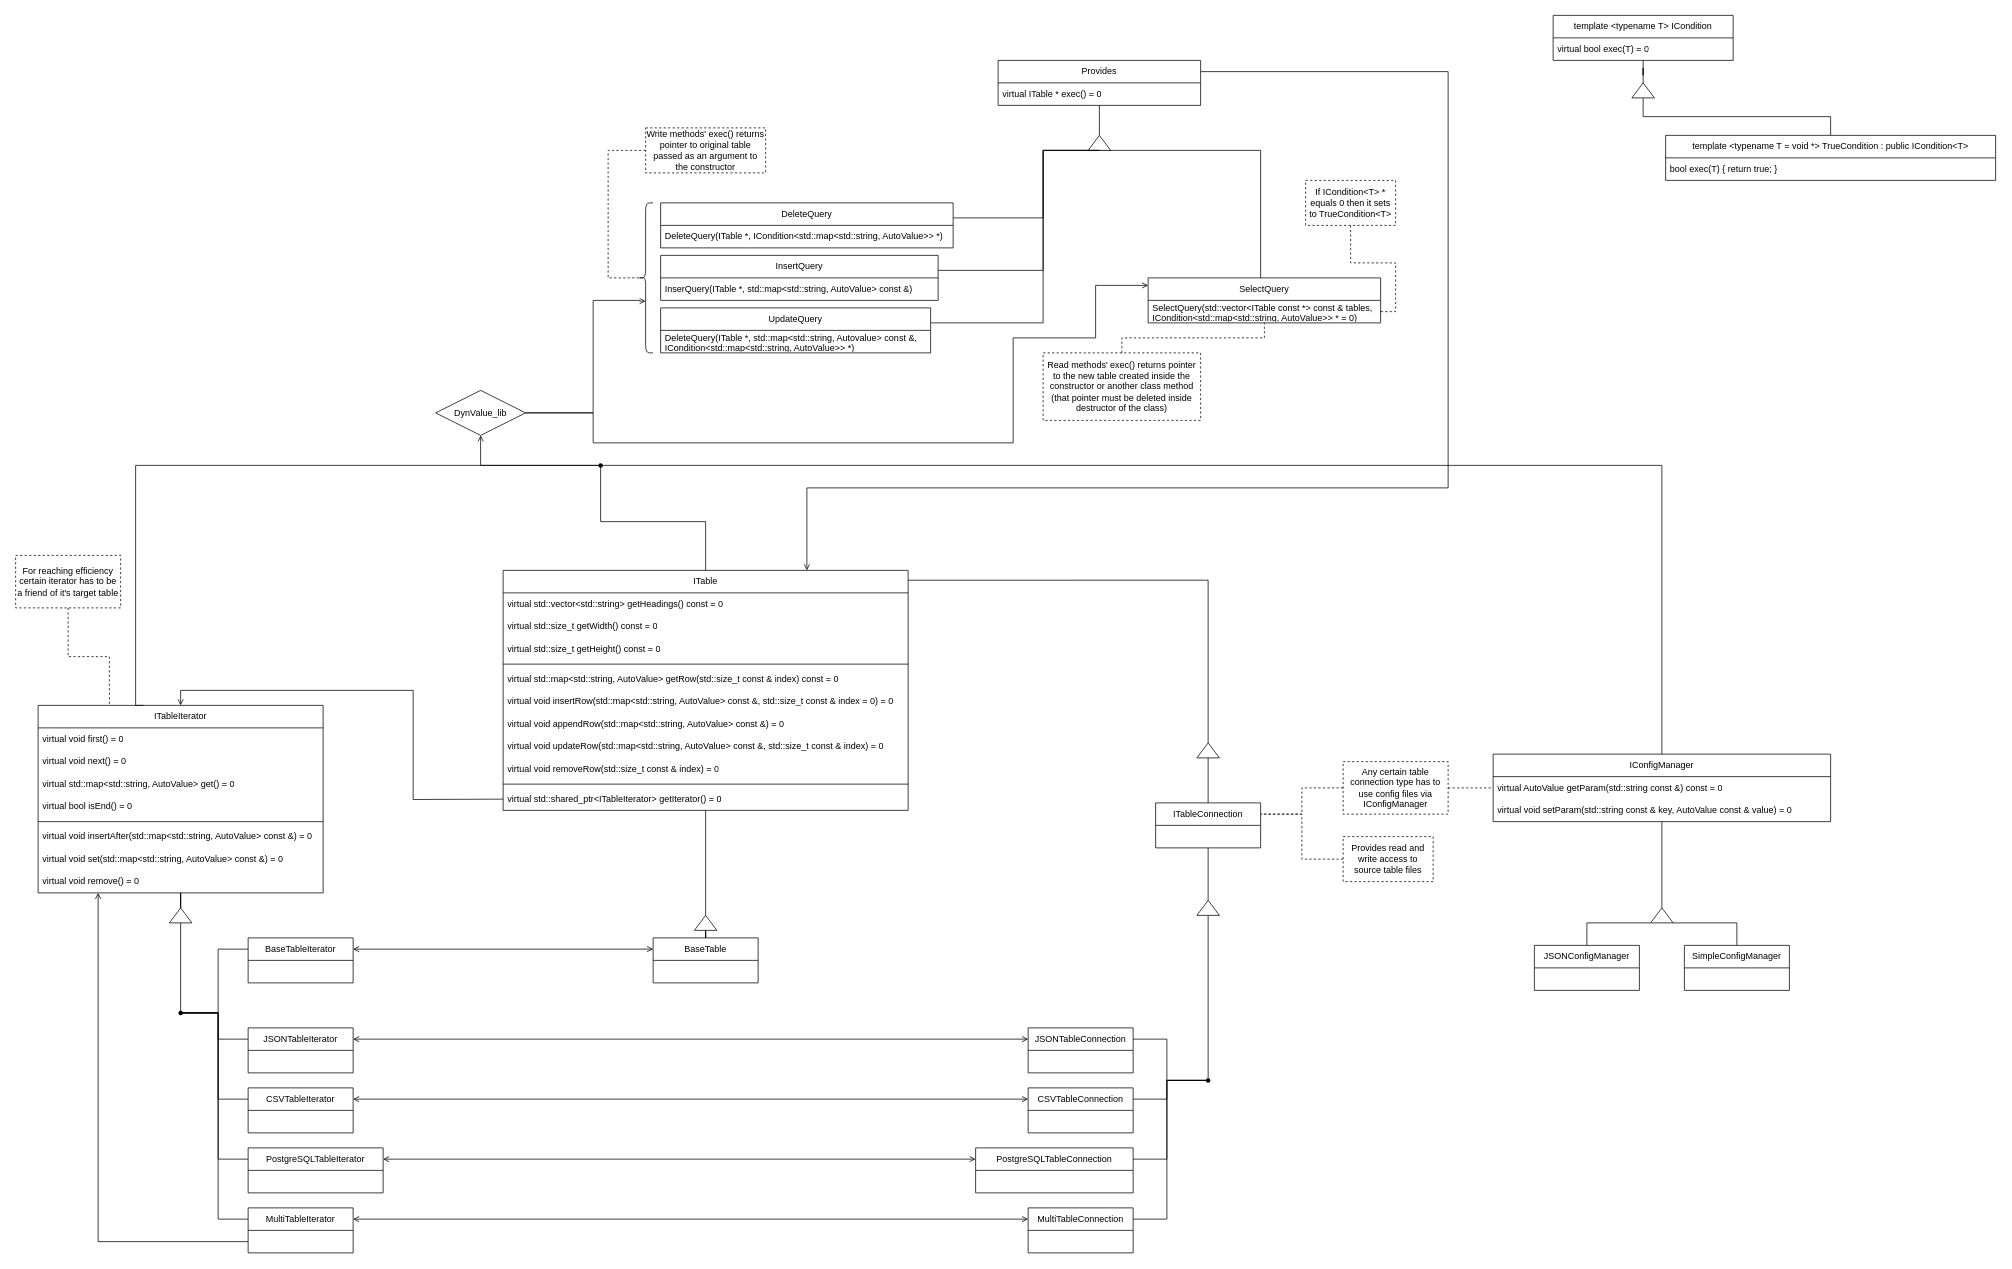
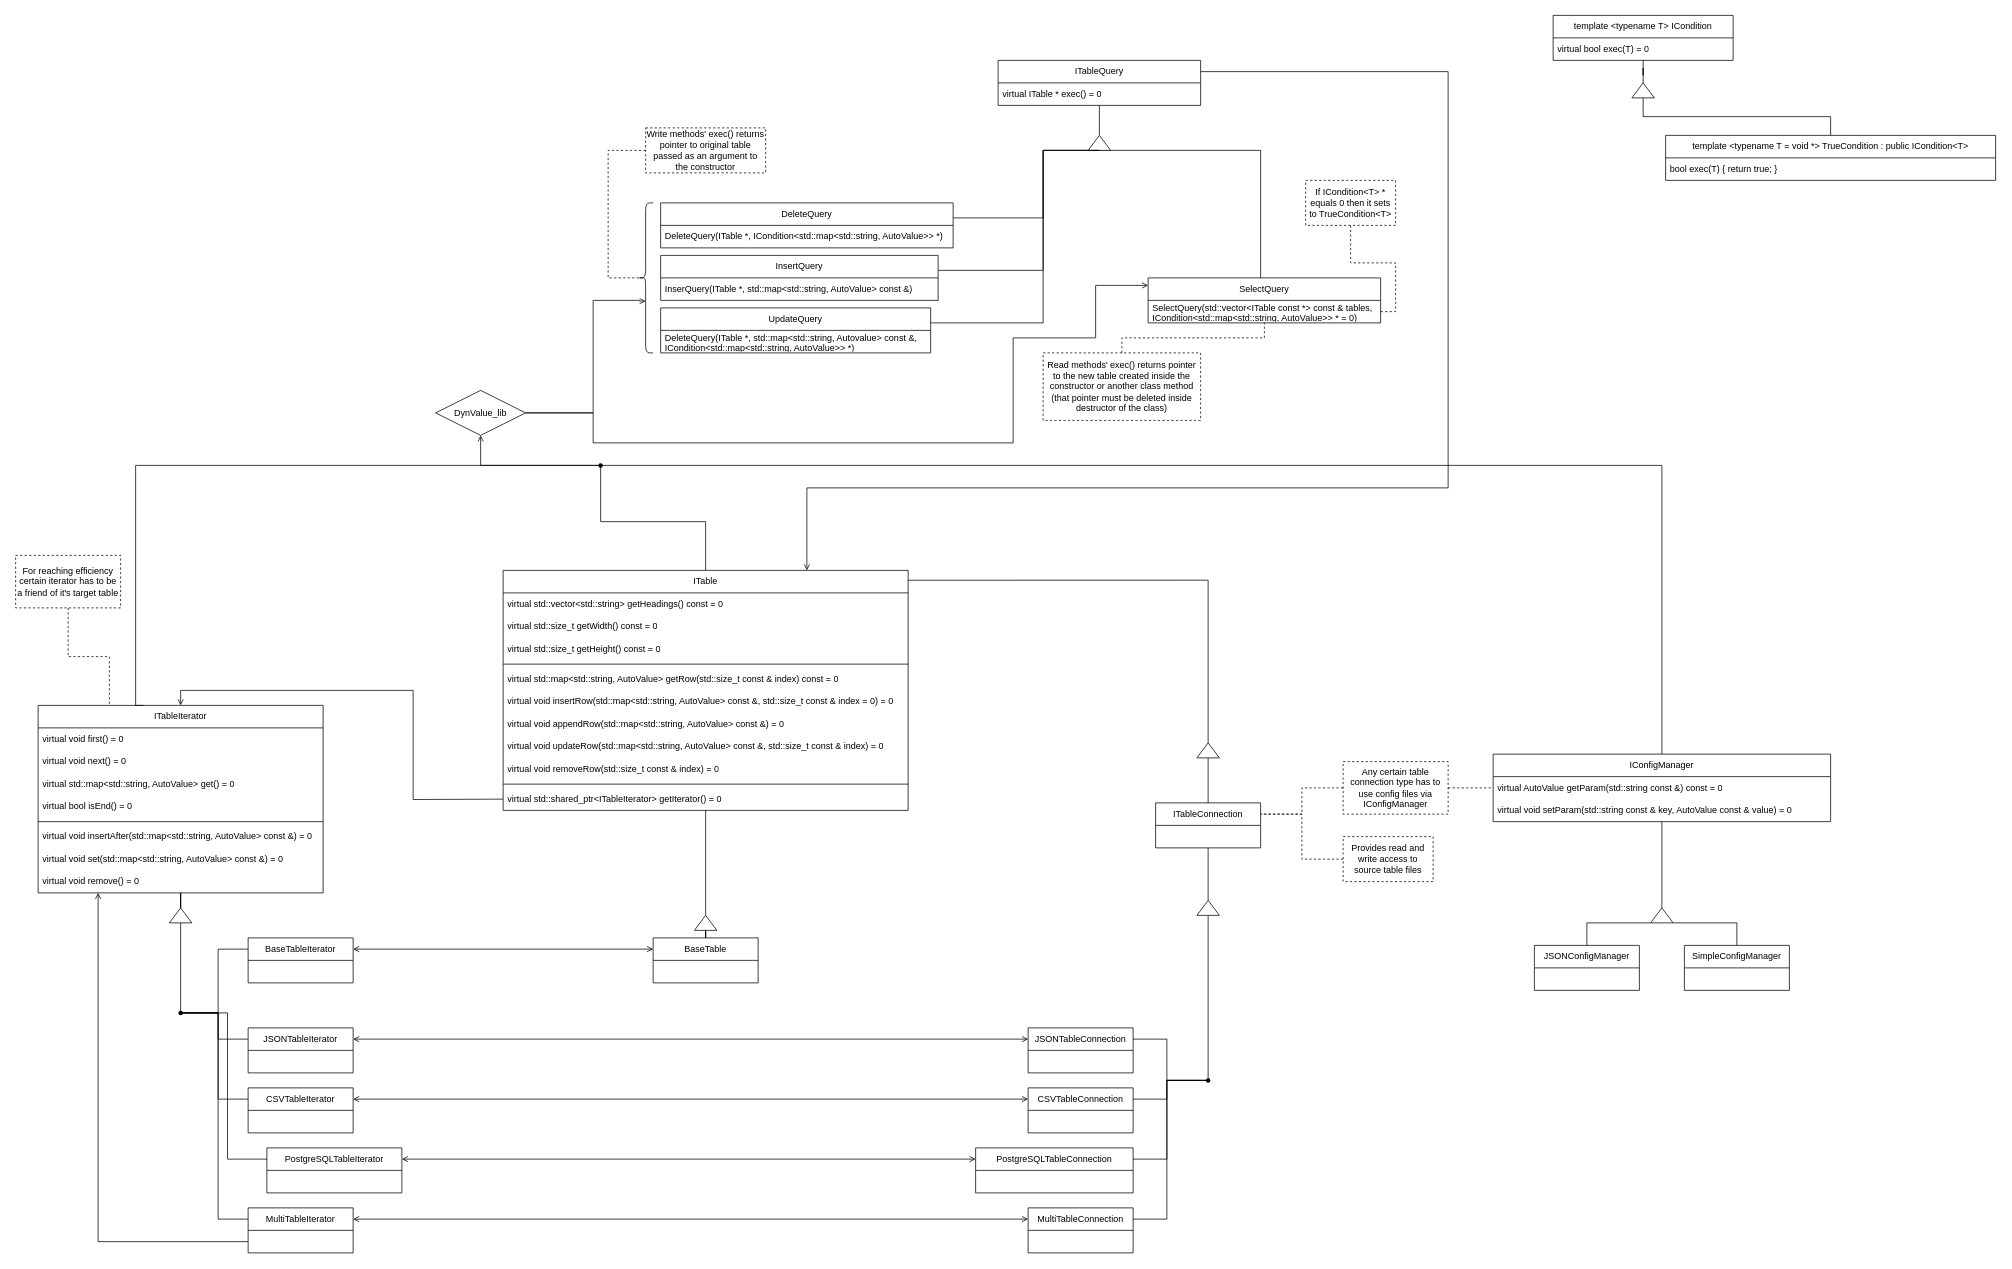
node "Provides": label "Provides" -> "ITableQuery"
node "PostgreSQLTableIterator": moved (315, 1170) -> (334, 1170)
